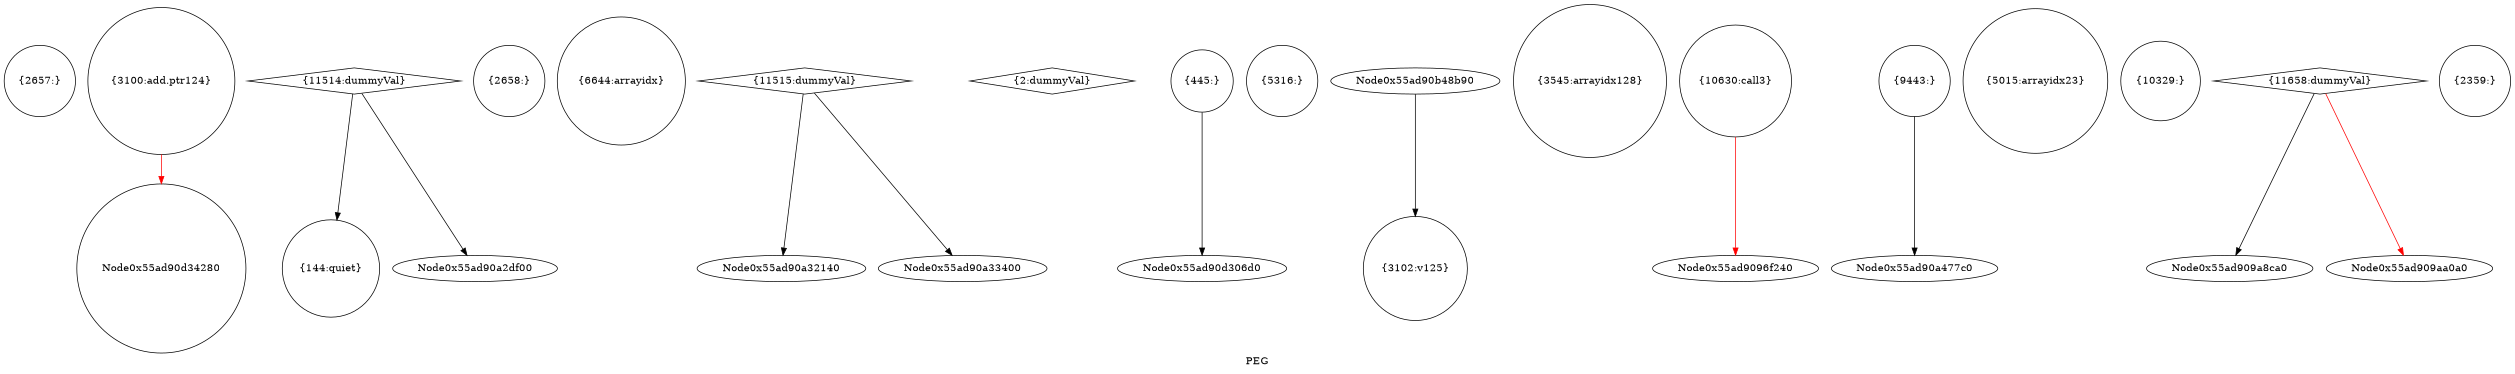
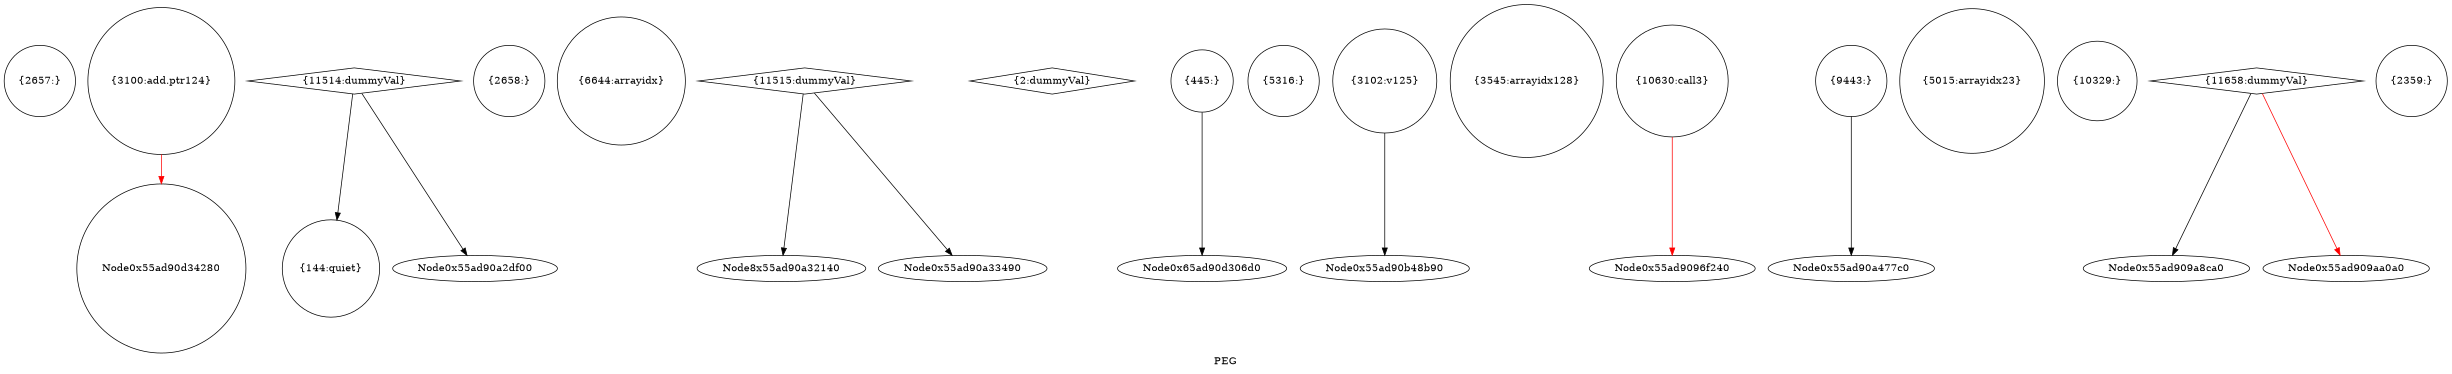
edge "Node0x55ad90b48b90" -> "{3102:v125}": reversed
node "Node0x55ad90a32140": label "Node0x55ad90a32140" -> "Node8x55ad90a32140"
node "Node0x55ad90a33400": label "Node0x55ad90a33400" -> "Node0x55ad90a33490"
node "Node0x55ad90d306d0": label "Node0x55ad90d306d0" -> "Node0x65ad90d306d0"
